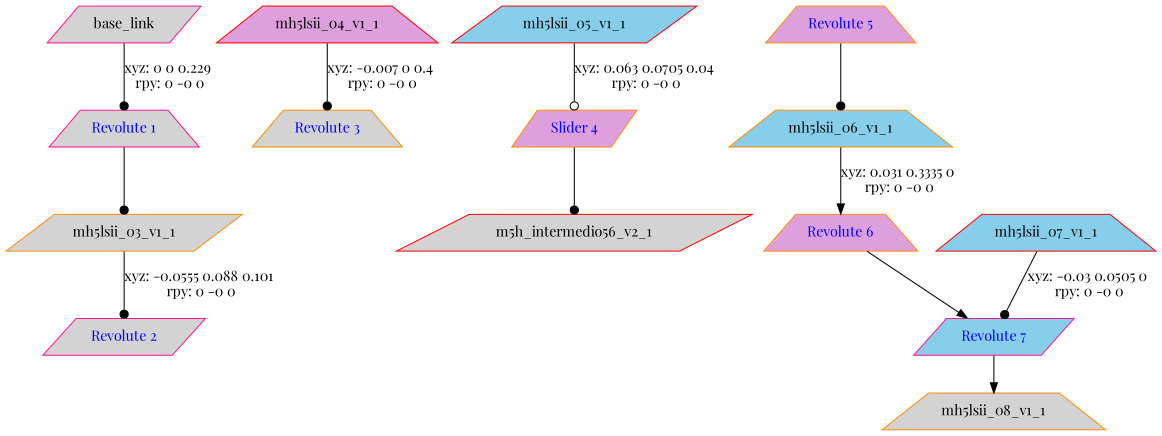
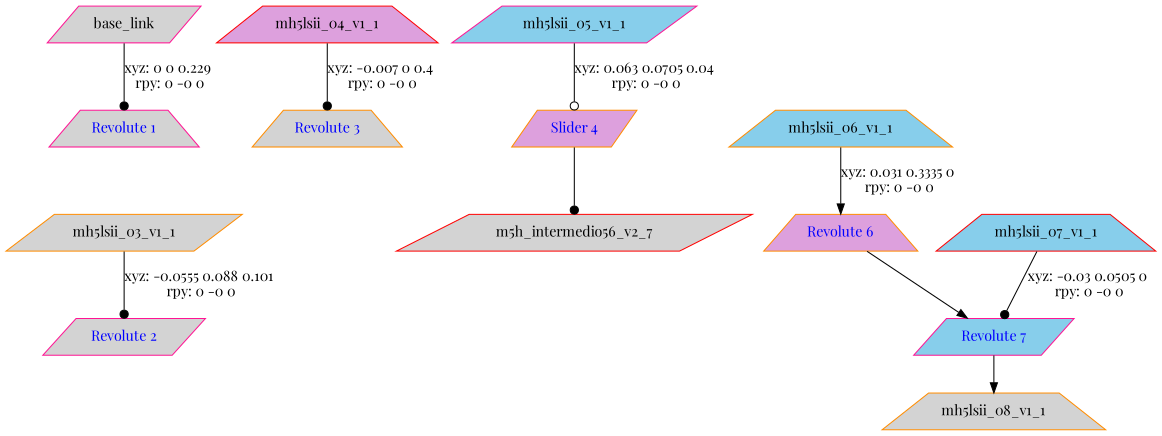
node "mh5lsii_05_v1_1": color red -> deeppink
node "Revolute 5": removed
edge "Revolute 1" -> "mh5lsii_03_v1_1": removed
node "m5h_intermedio56_v2_1": label "m5h_intermedio56_v2_1" -> "m5h_intermedio56_v2_7"
